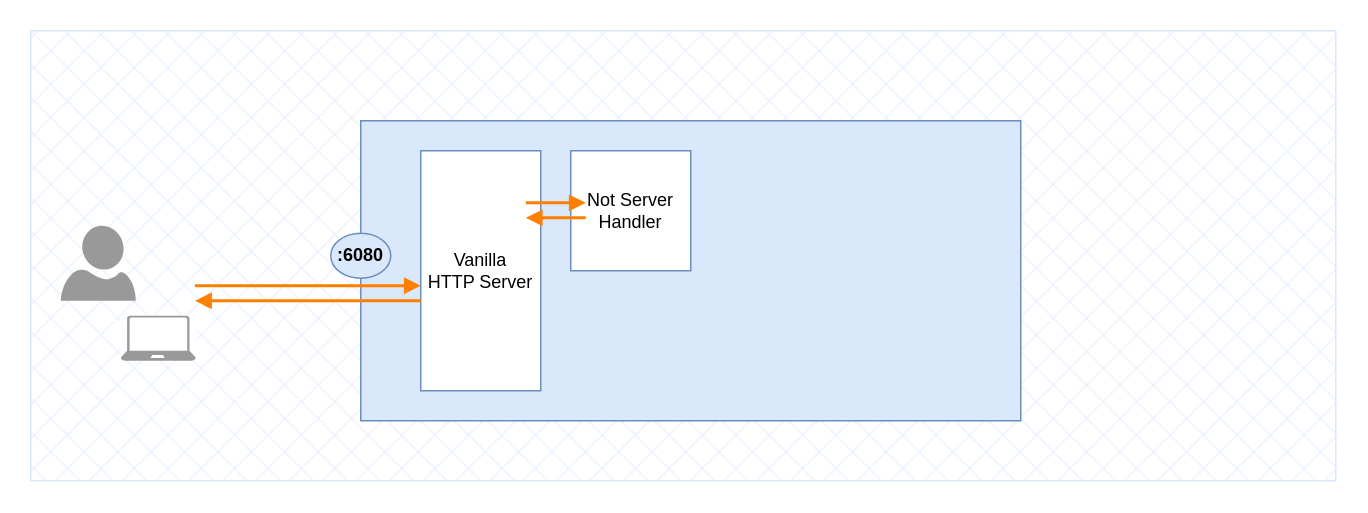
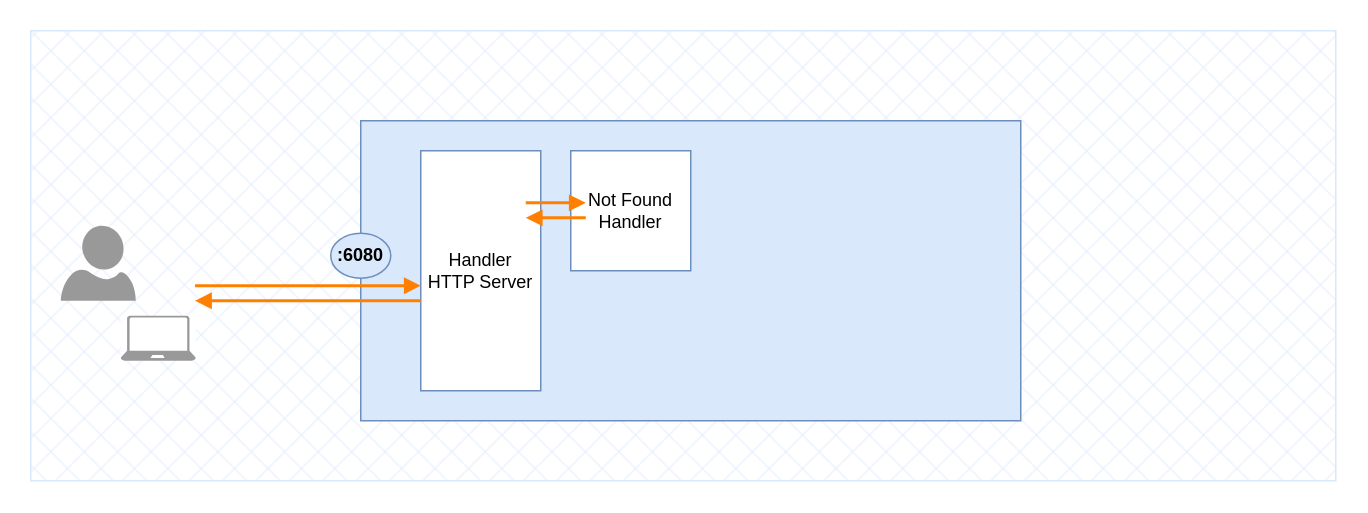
node "Not Server Handler": label "Not Server Handler" -> "Not Found Handler"
node "Vanilla HTTP Server": label "Vanilla HTTP Server" -> "Handler HTTP Server"
